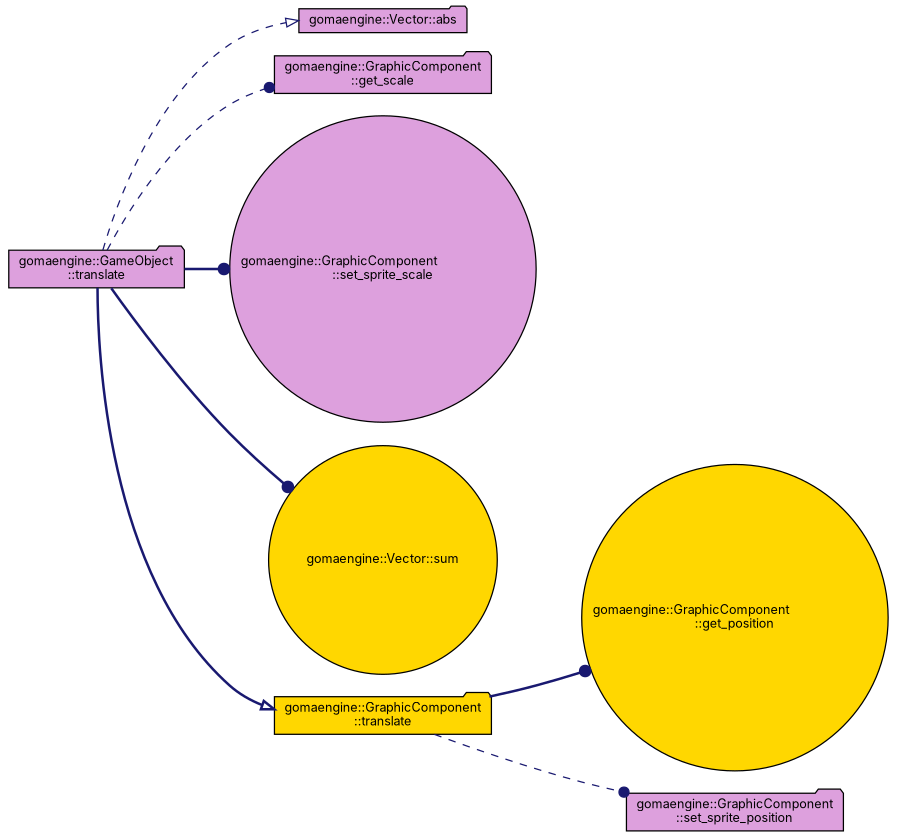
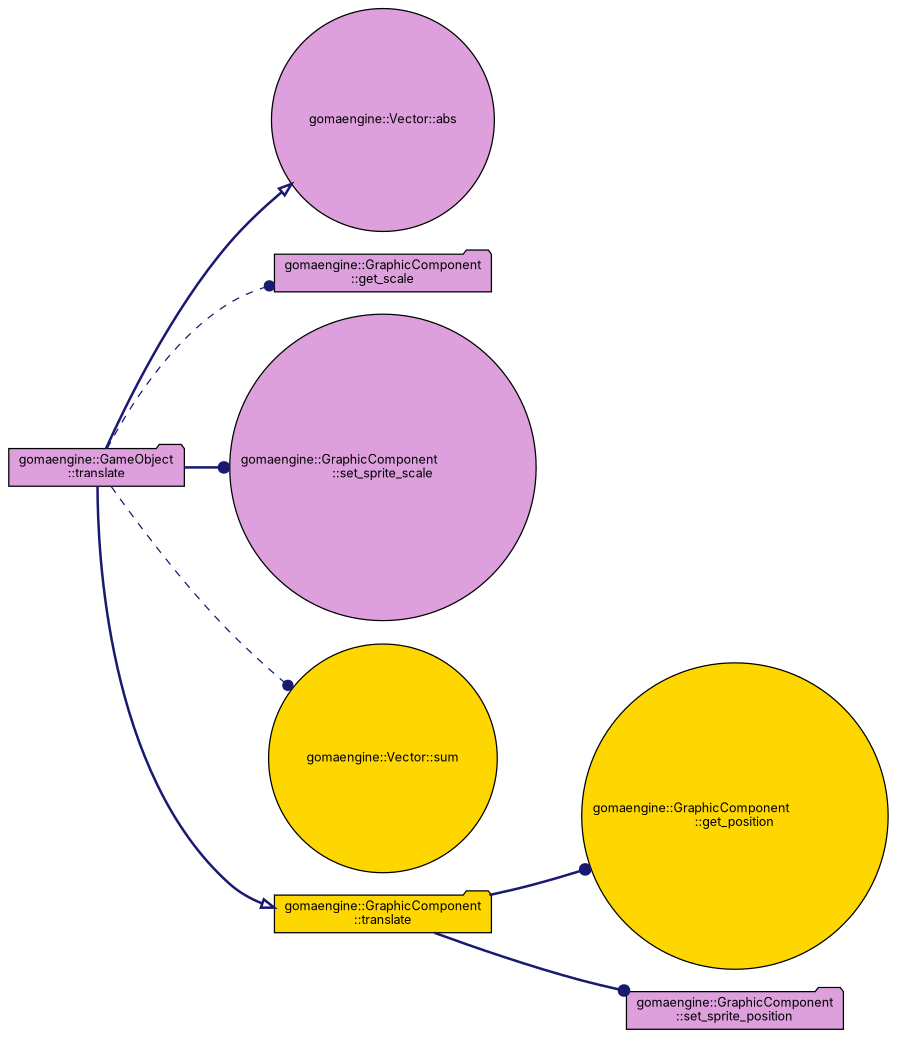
node "gomaengine::Vector::abs": shape folder -> circle
edge "gomaengine::GameObject ::translate" -> "gomaengine::Vector::abs": style dashed -> bold
edge "gomaengine::GameObject ::translate" -> "gomaengine::Vector::sum": style bold -> dashed
edge "gomaengine::GraphicComponent ::translate" -> "gomaengine::GraphicComponent ::set_sprite_position": style dashed -> bold
